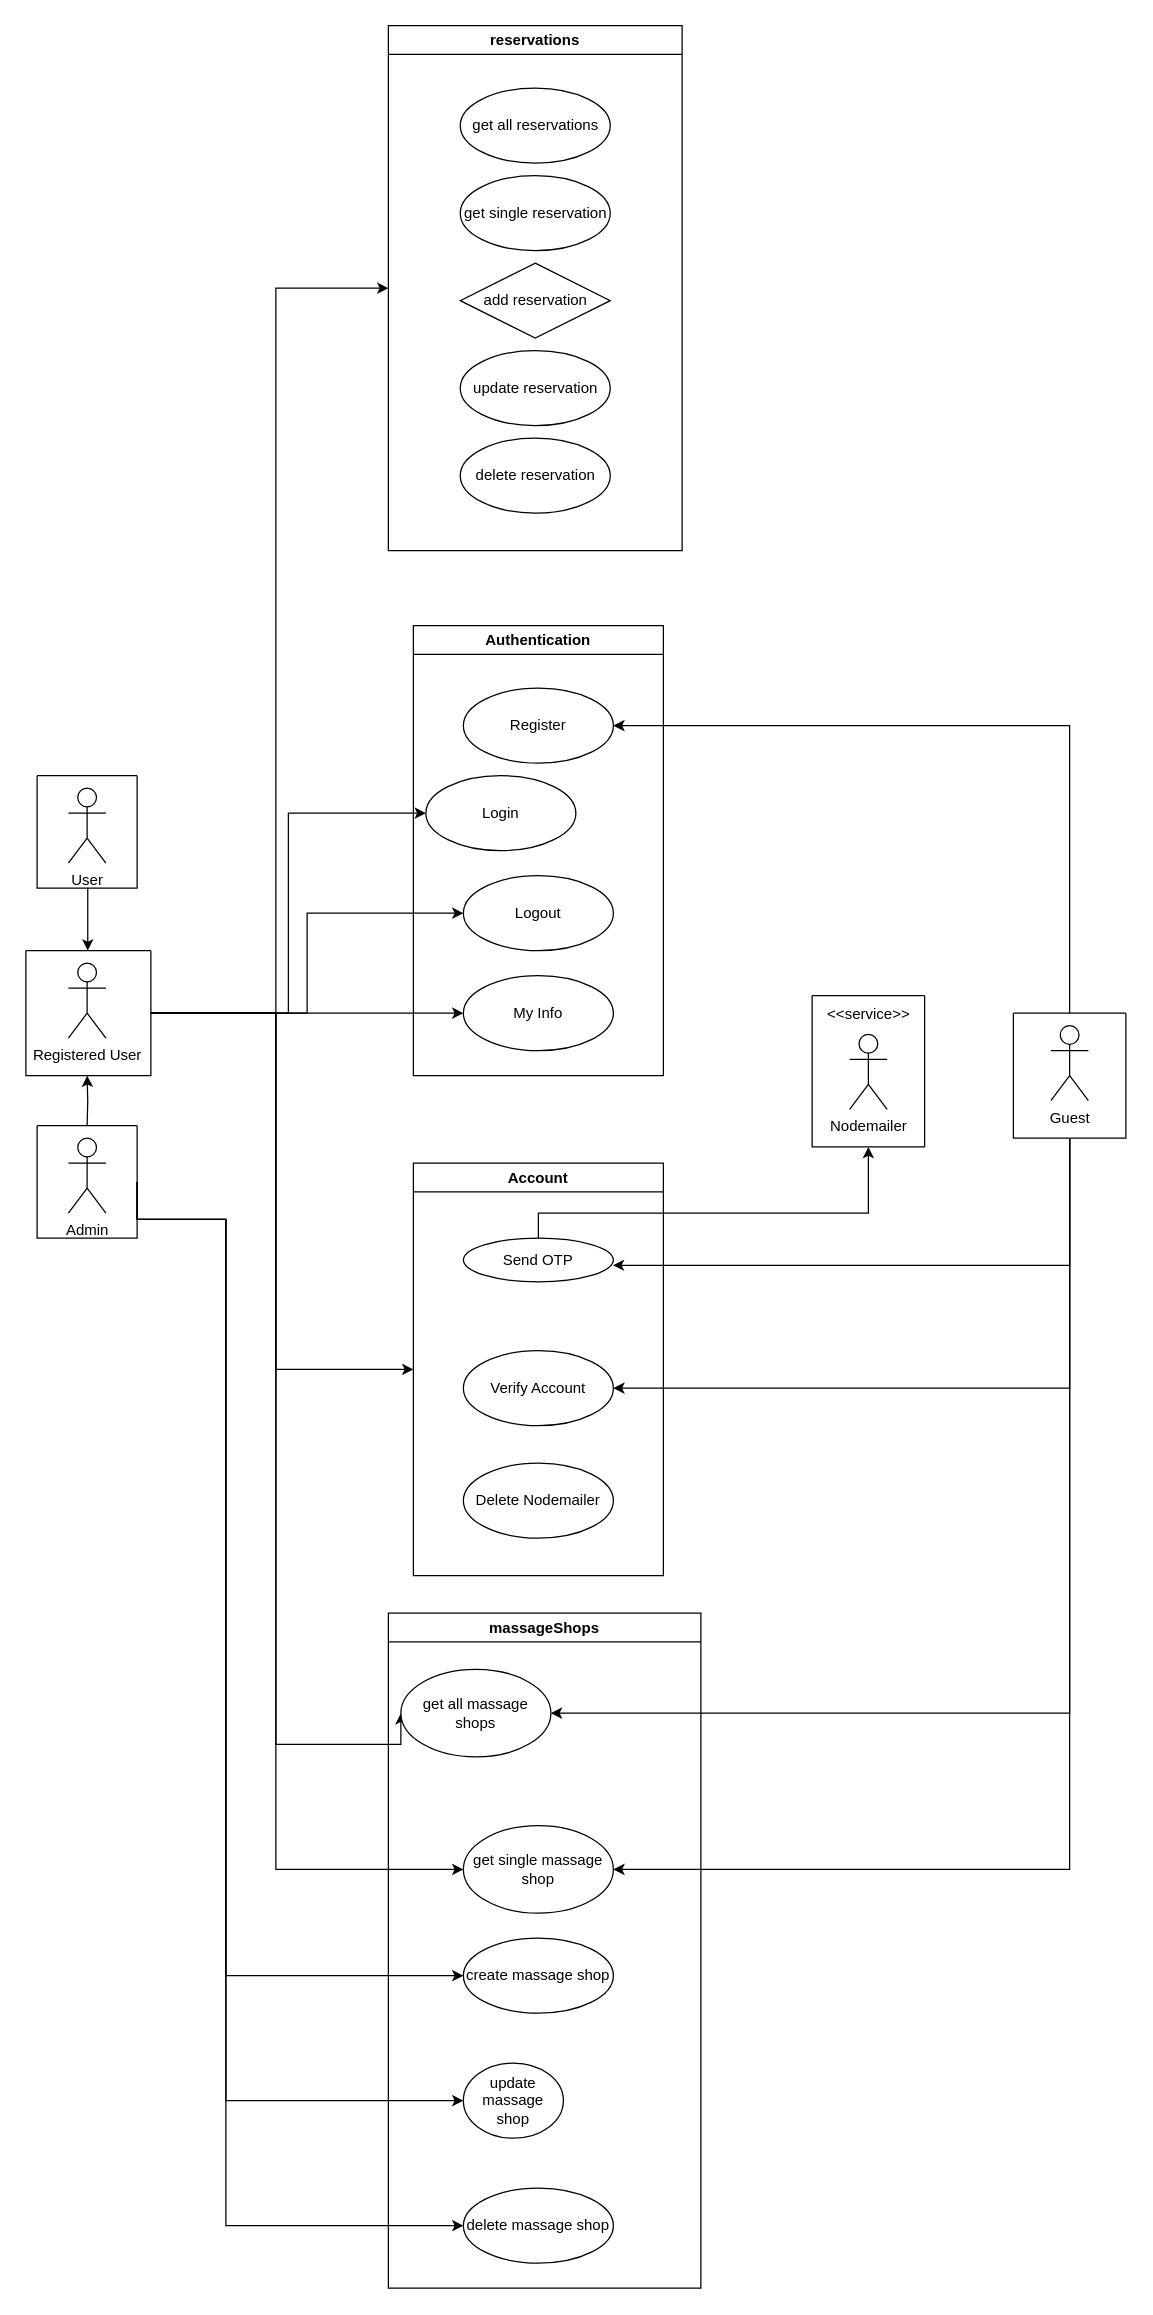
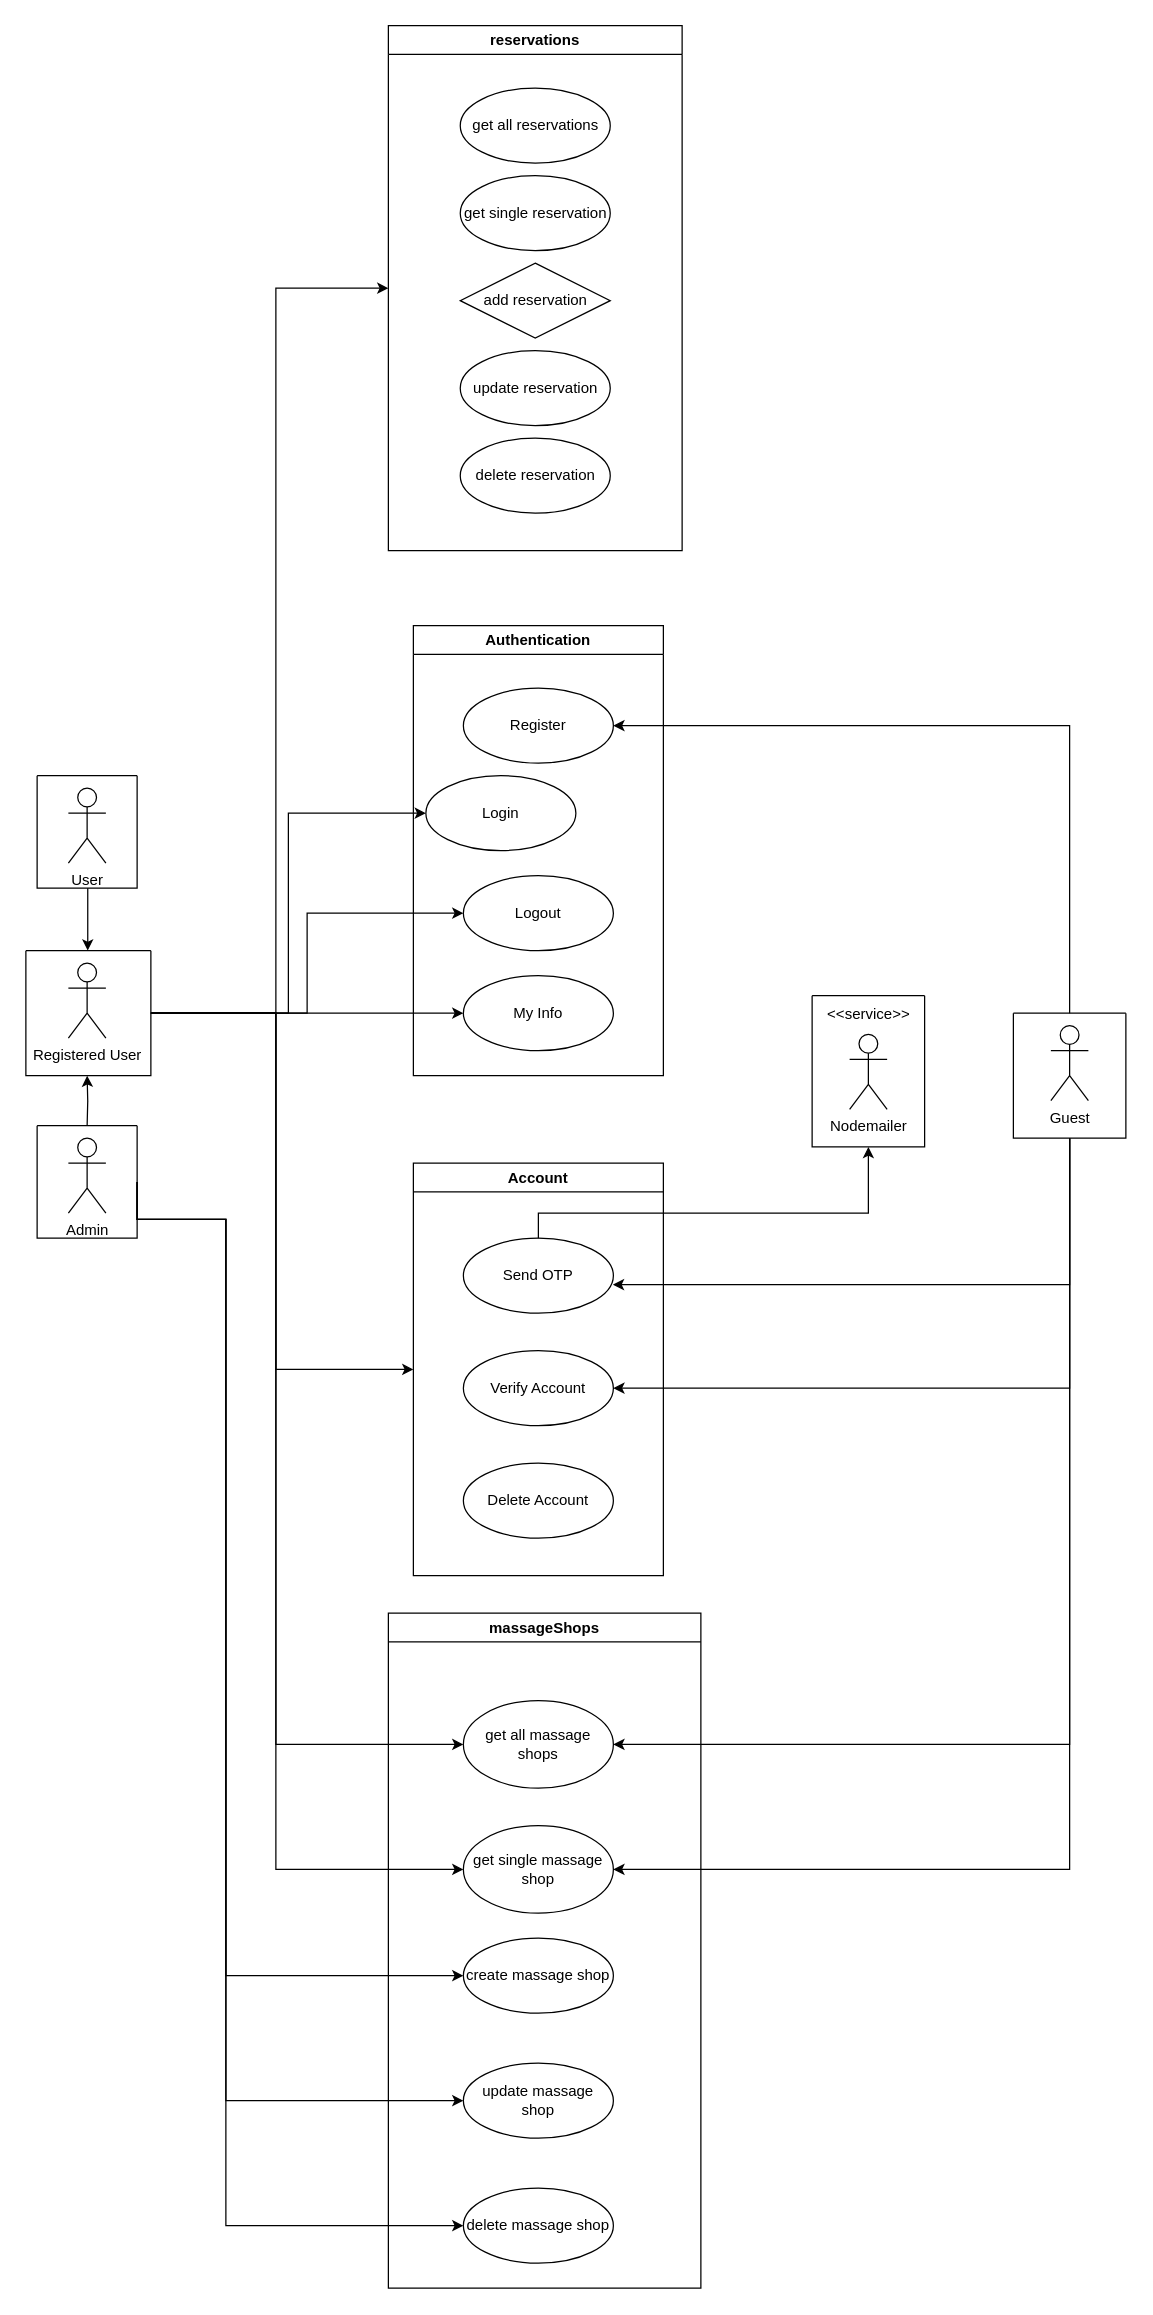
node "Send OTP": size 150x44 -> 150x75
node "Delete Nodemailer": label "Delete Nodemailer" -> "Delete Account"
node "get all massage shops": moved (476, 1713) -> (538, 1744)
node "update massage shop": size 100x75 -> 150x75
